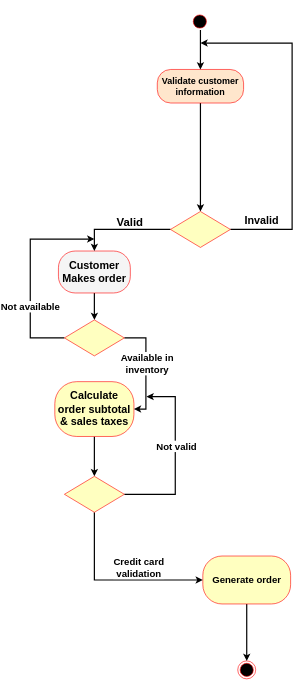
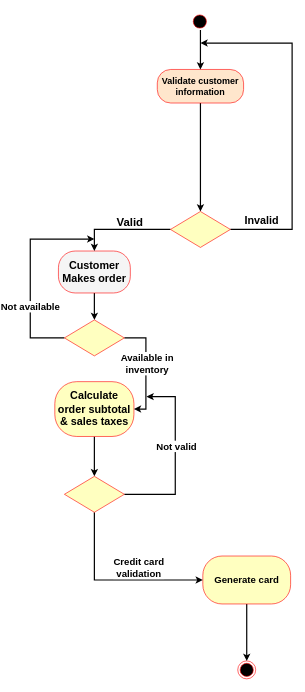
node "Generate order": label "Generate order" -> "Generate card"
